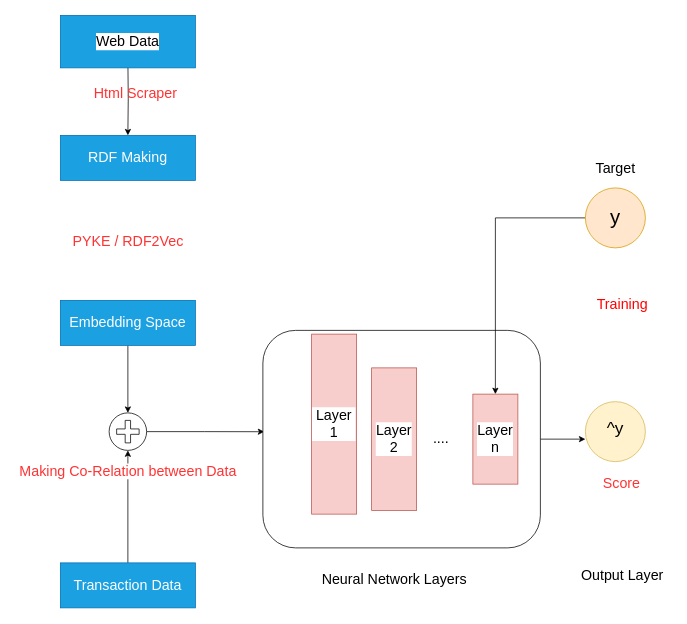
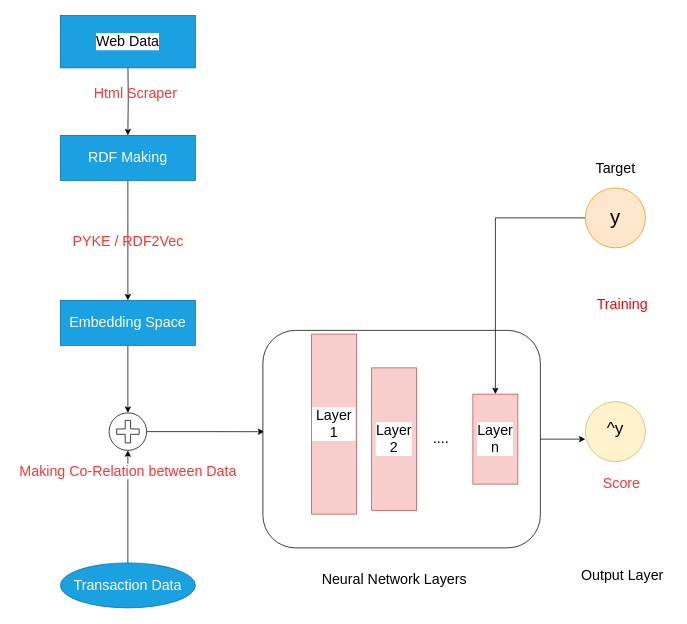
edge "RDF Making" -> "Embedding Space": added
node "Transaction Data": shape rectangle -> ellipse
